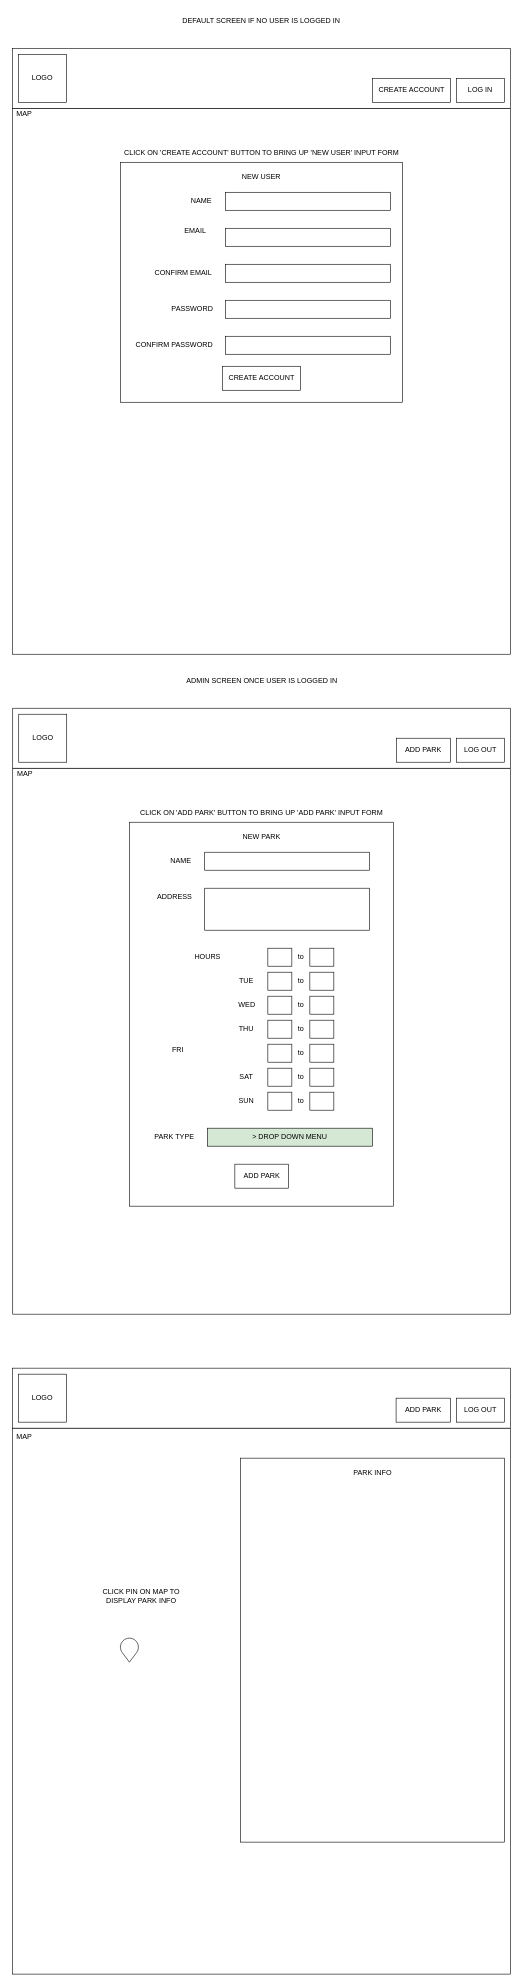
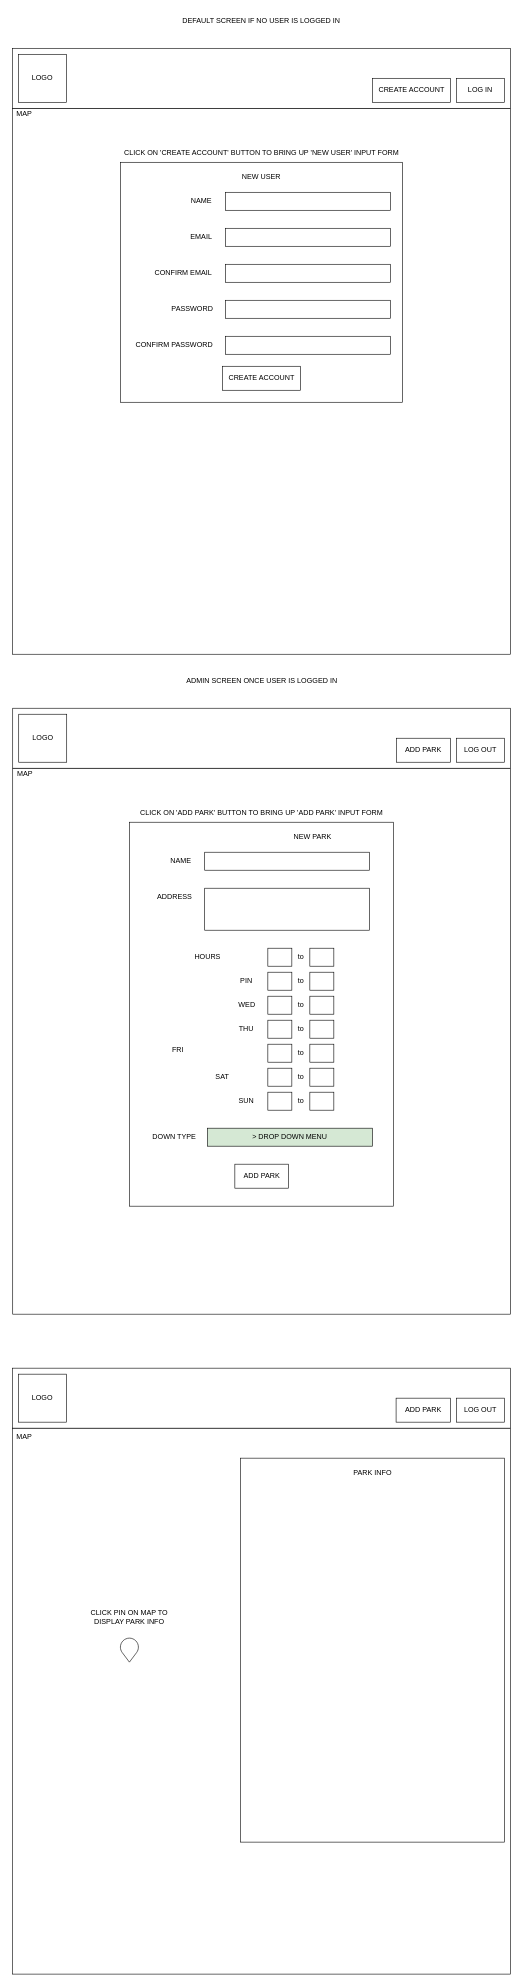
node "EMAIL": moved (195, 231) -> (201, 237)
node "NEW PARK": moved (261, 837) -> (312, 837)
node "TUE": label "TUE" -> "PIN"
node "SAT": moved (246, 1077) -> (222, 1077)
node "PARK TYPE": label "PARK TYPE" -> "DOWN TYPE"
node "CLICK PIN ON MAP TO DISPLAY PARK INFO": moved (141, 1596) -> (129, 1617)
